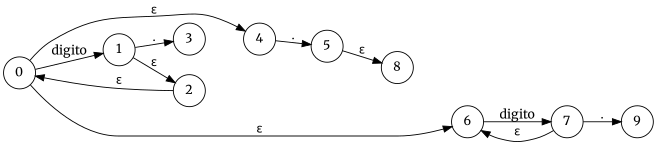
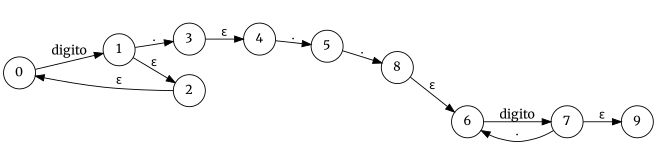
edge "0" -> "4": now "3" -> "4"
edge "5" -> "8": label "ε" -> "."
edge "7" -> "9": label "." -> "ε"
edge "7" -> "6": label "ε" -> "."
edge "0" -> "6": now "8" -> "6"
